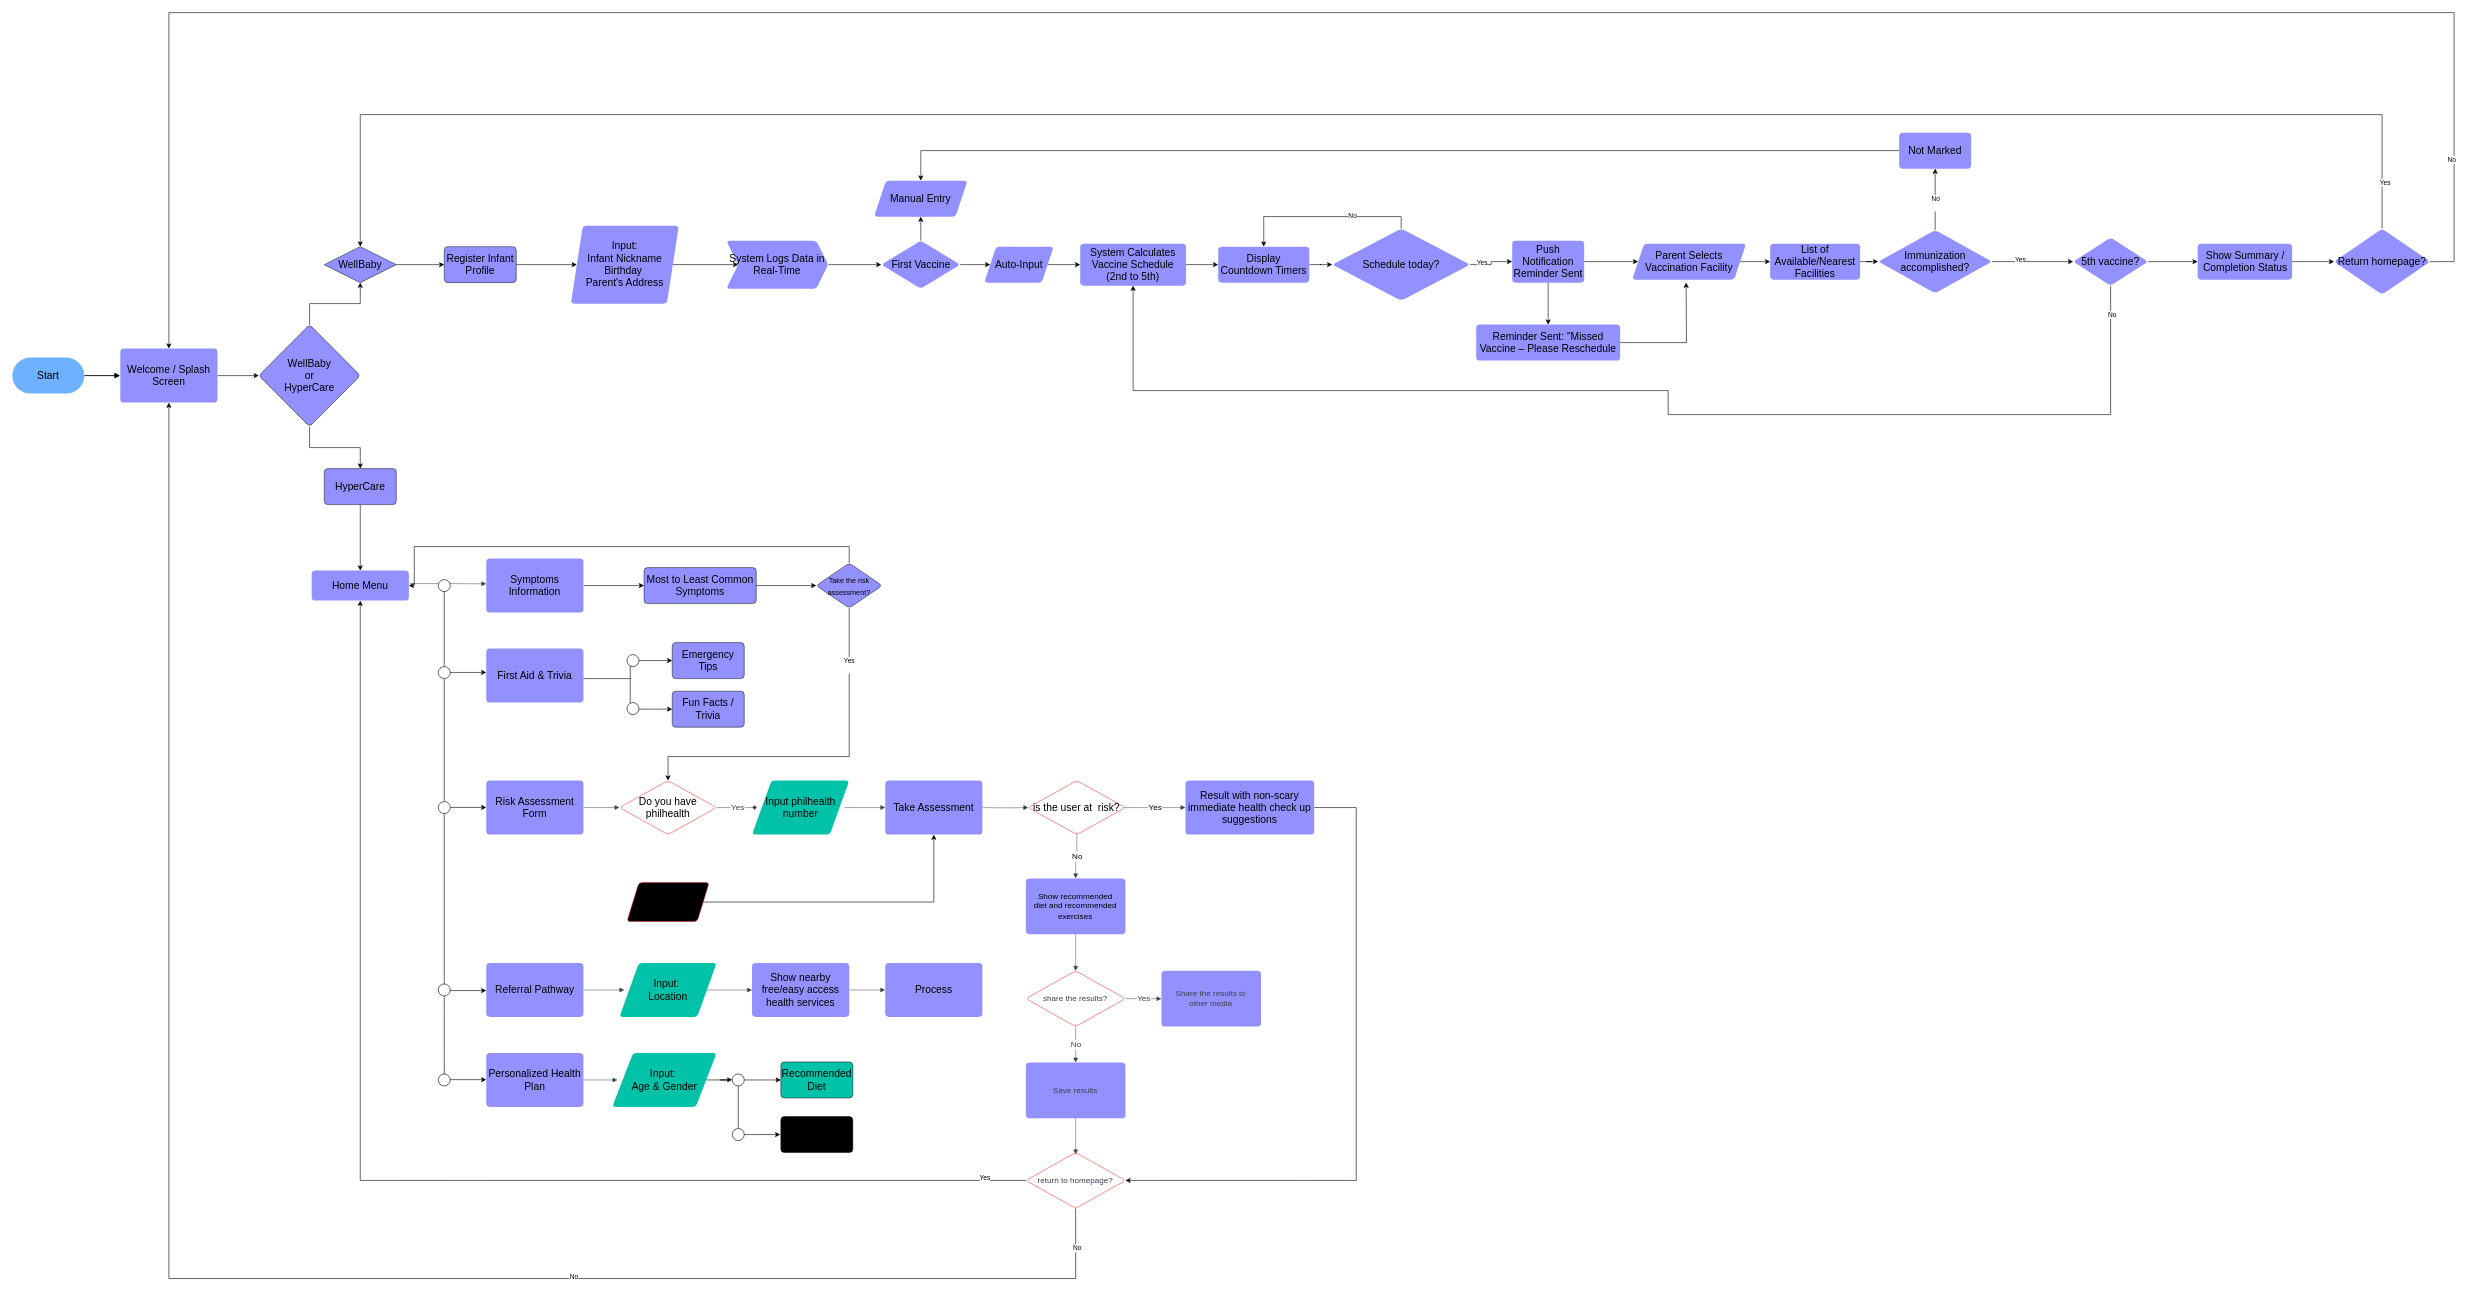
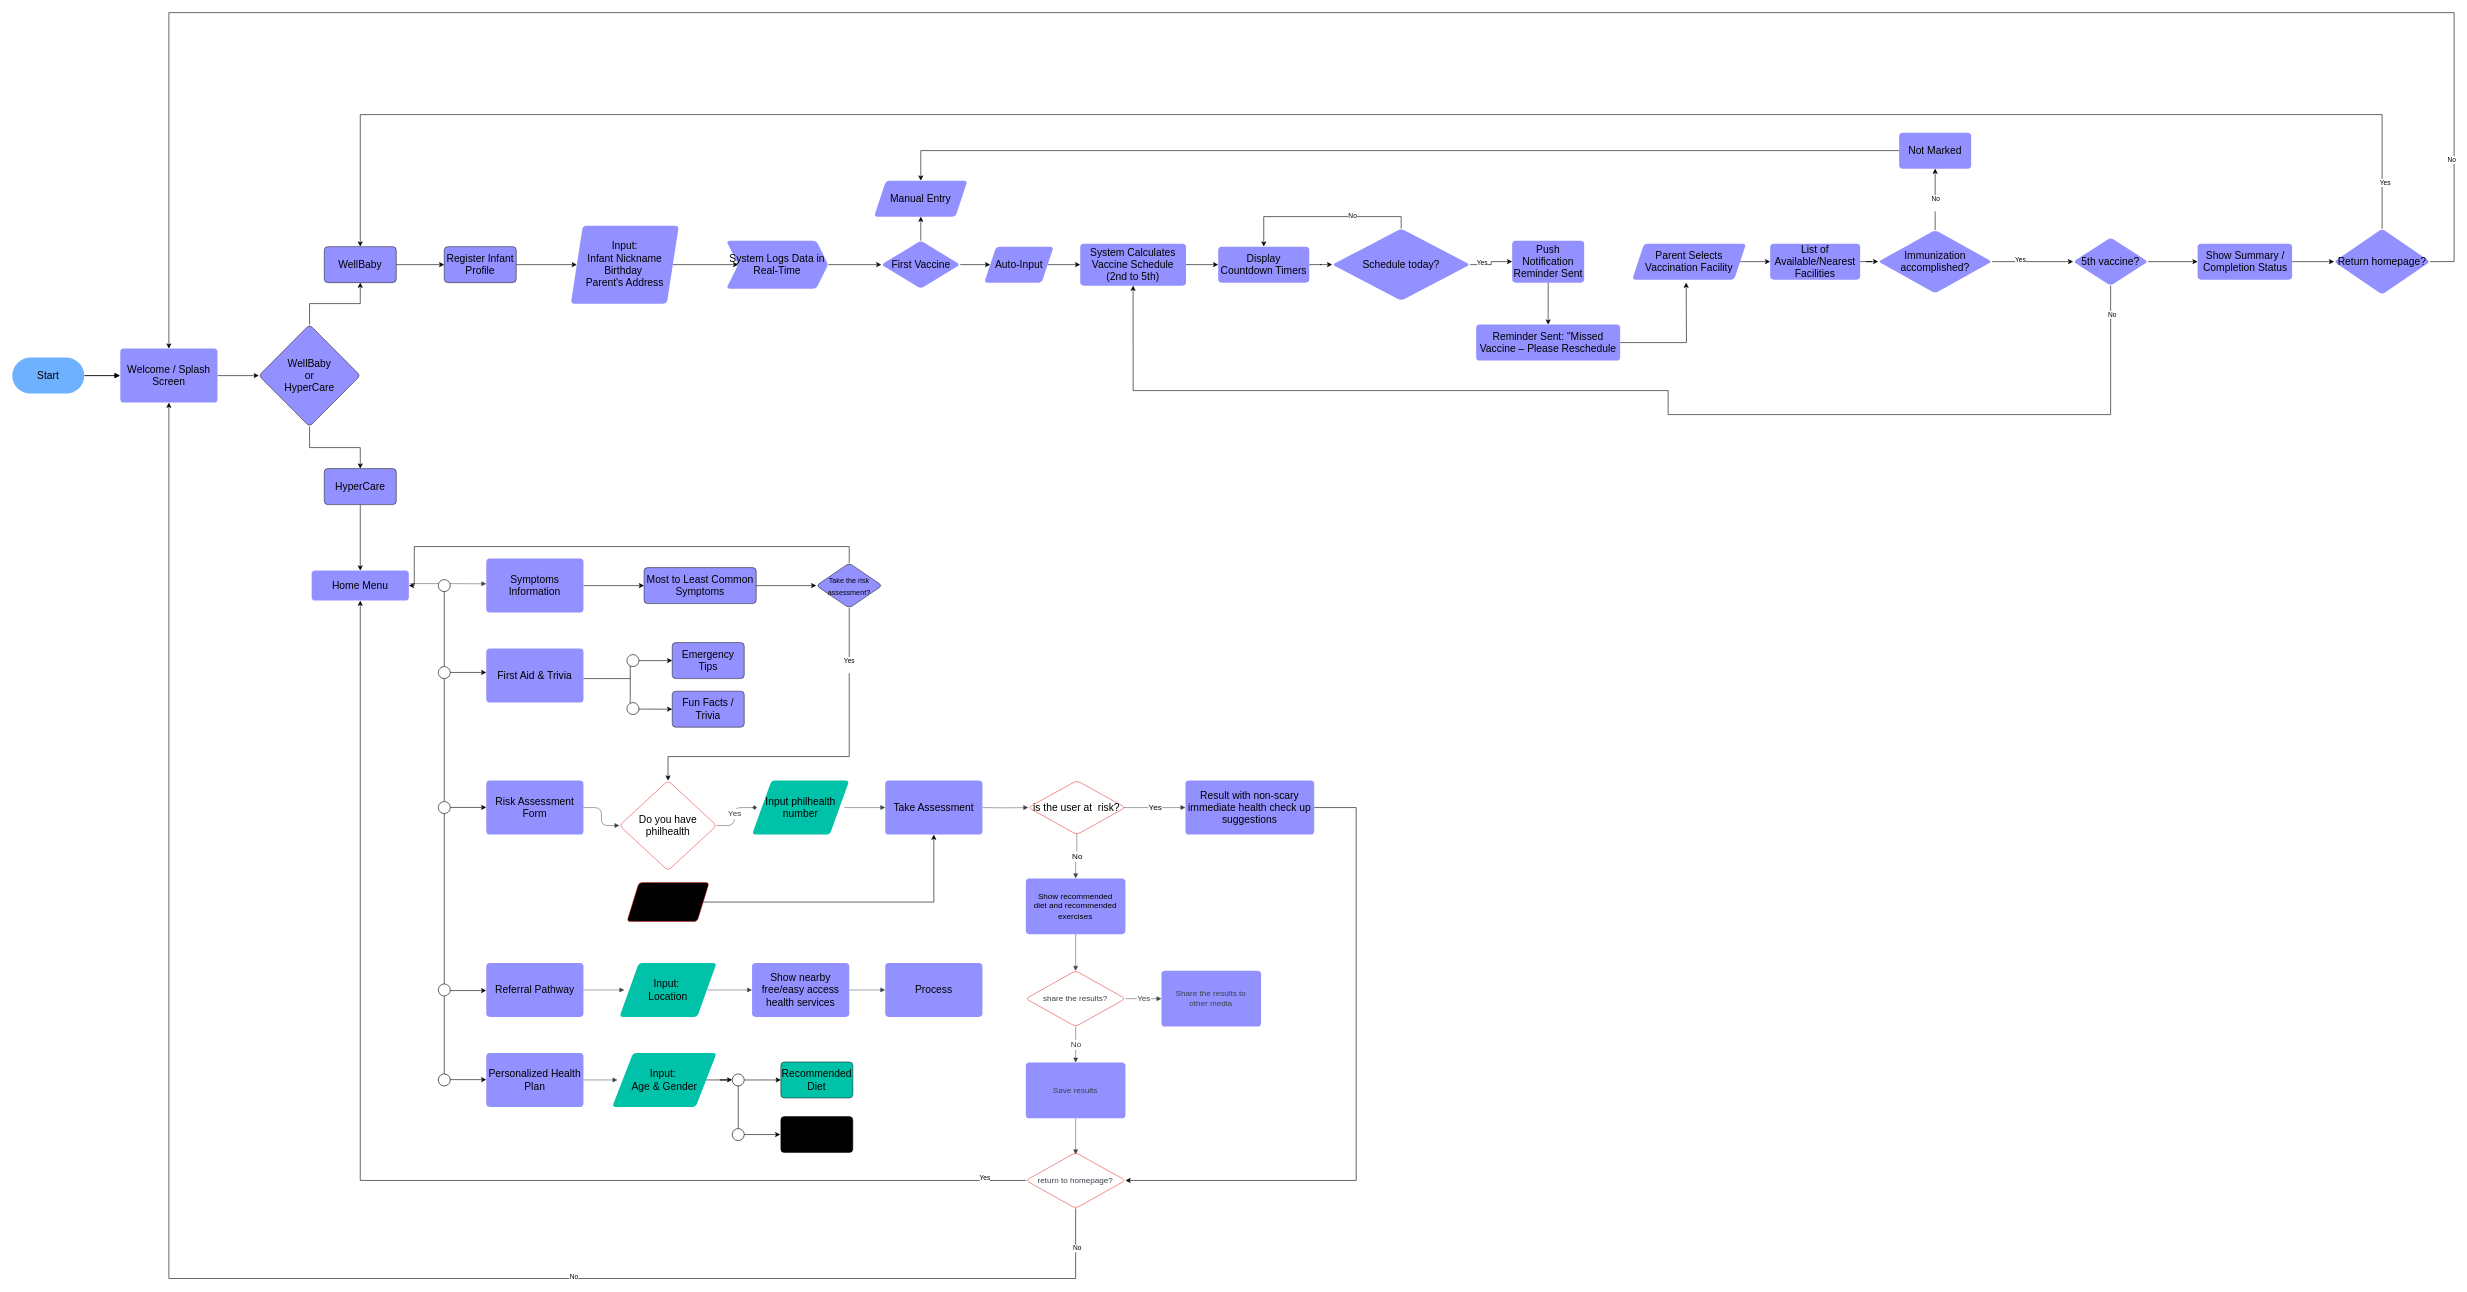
edge "Push Notification Reminder Sent" -> "Parent Selects Vaccination Facility": removed
node "WellBaby": shape diamond -> rounded rectangle
node "Do you have philhealth": size 97x54 -> 97x90
